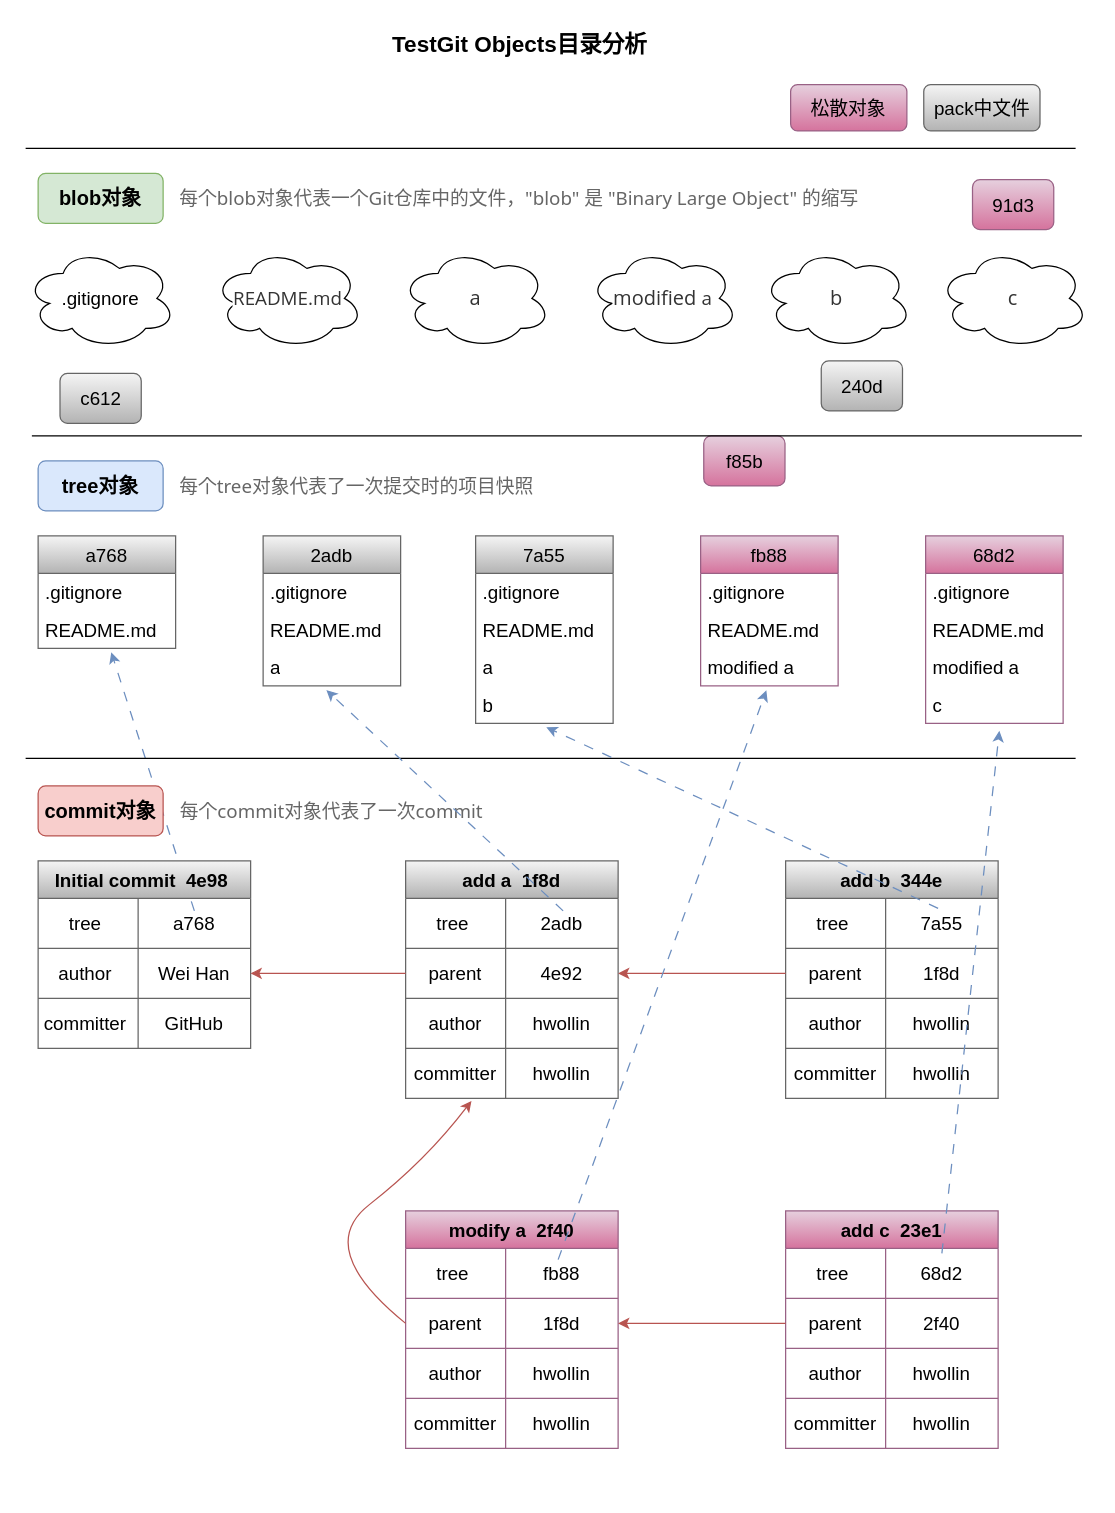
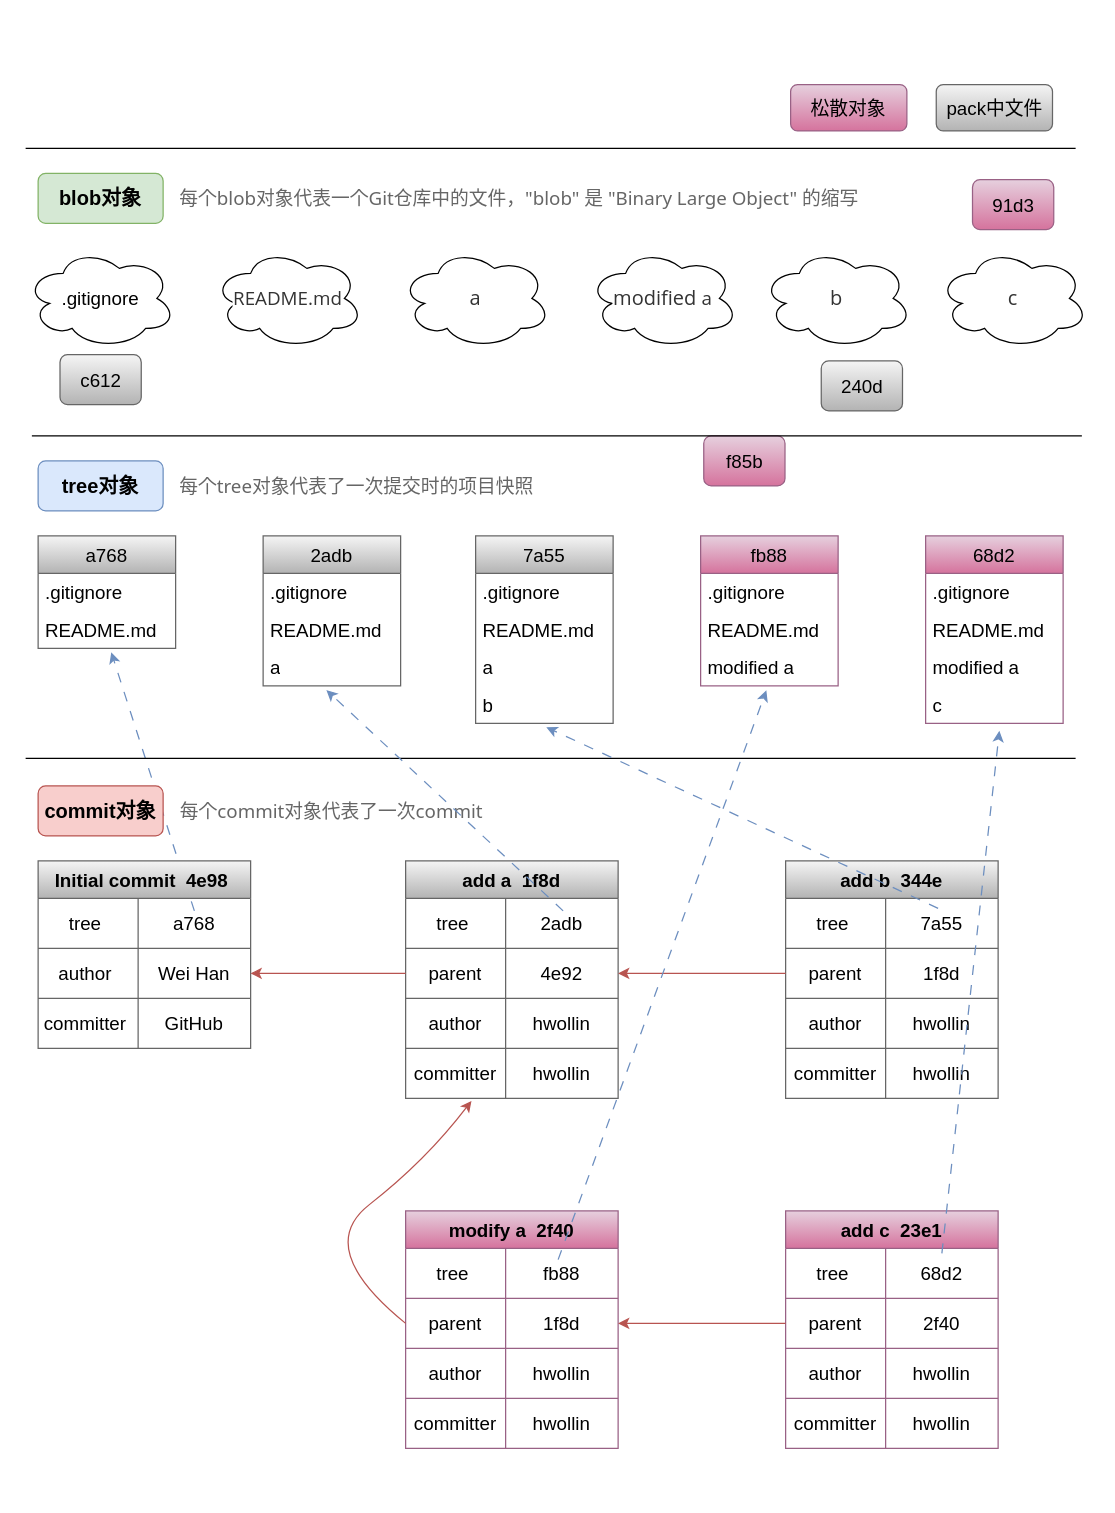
node "TestGit Objects目录分析": removed
node "pack中文件": moved (982, 108) -> (994, 108)
node "c612": moved (101, 398) -> (101, 379)
